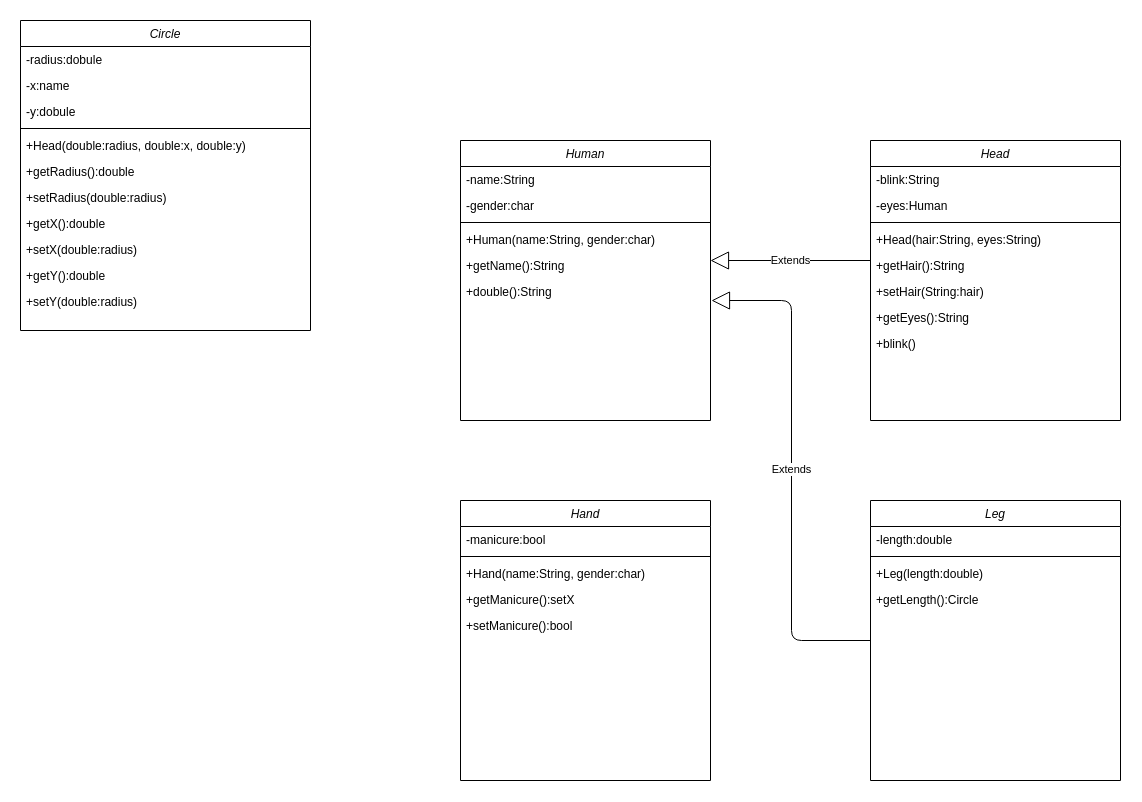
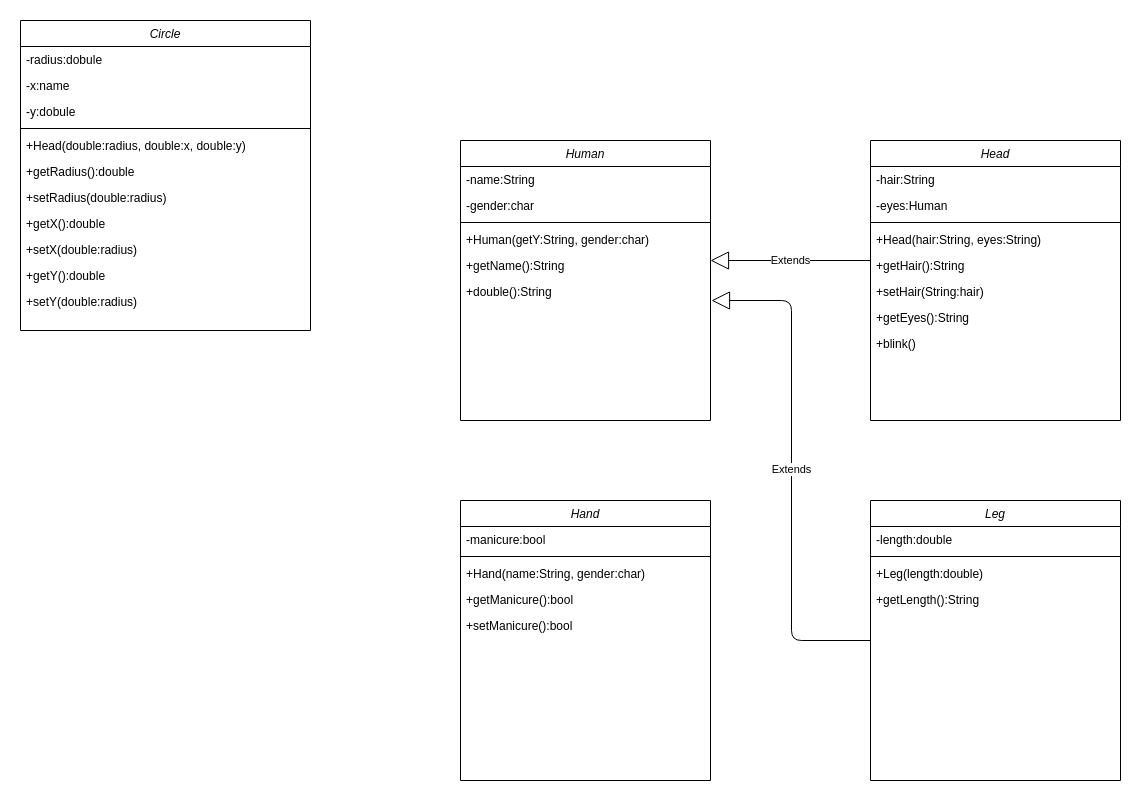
node "-blink:String": label "-blink:String" -> "-hair:String"
node "+Human(name:String, gender:char)": label "+Human(name:String, gender:char)" -> "+Human(getY:String, gender:char)"
node "+getManicure():setX": label "+getManicure():setX" -> "+getManicure():bool"
node "+getLength():Circle": label "+getLength():Circle" -> "+getLength():String"
